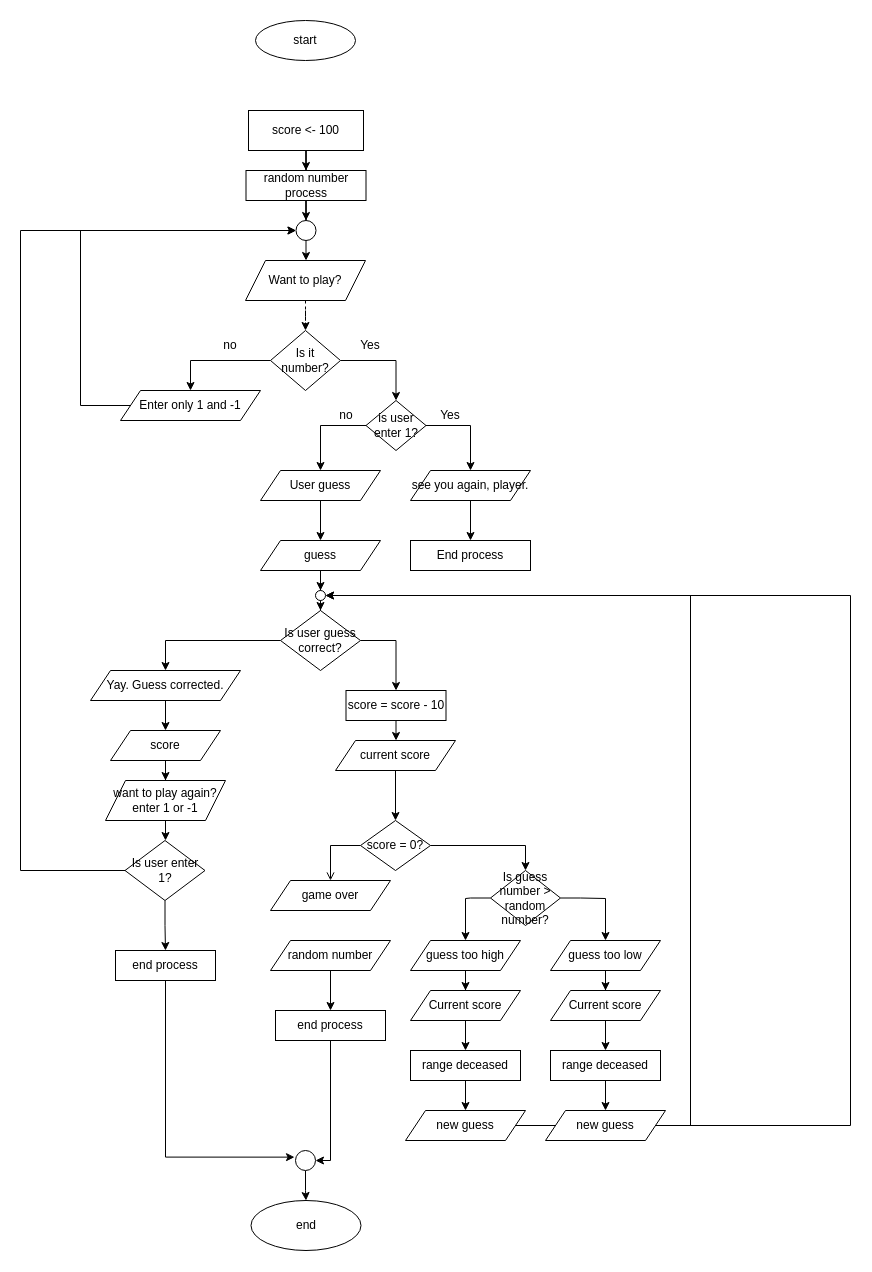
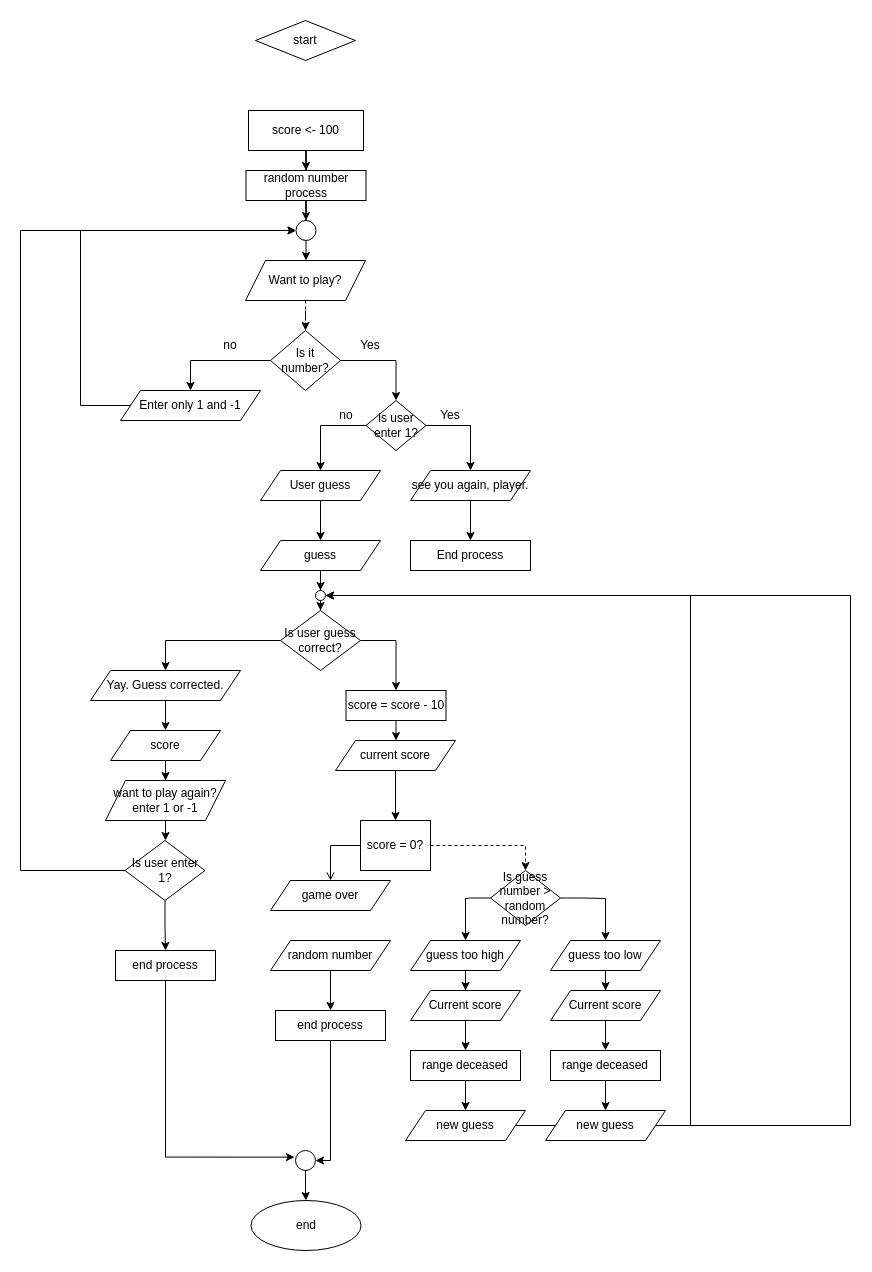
node "start": shape ellipse -> diamond
node "score = 0?": shape diamond -> rectangle
edge "score = 0?" -> "Is guess number > random number?": style solid -> dashed
